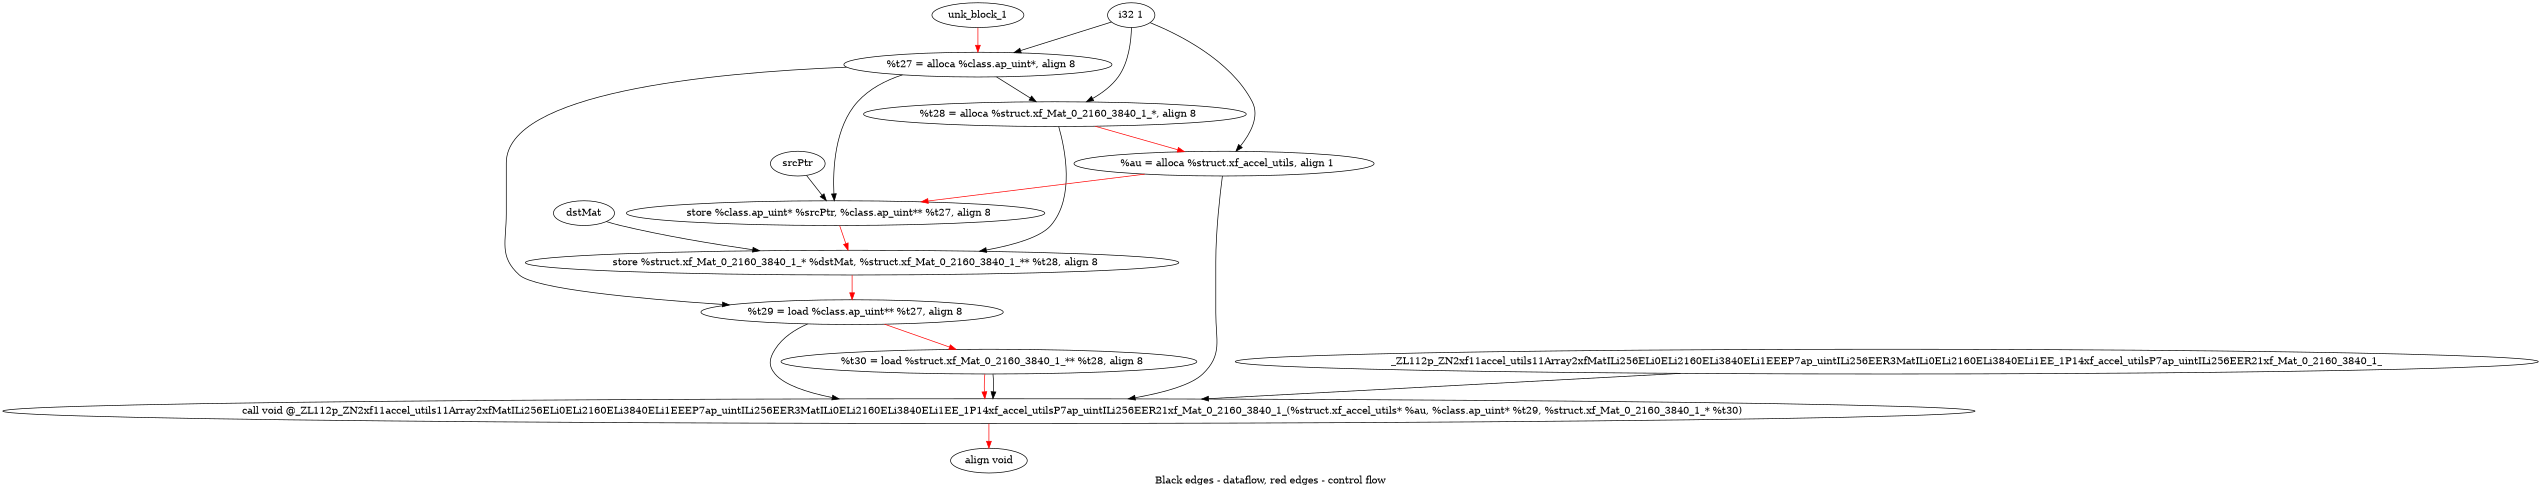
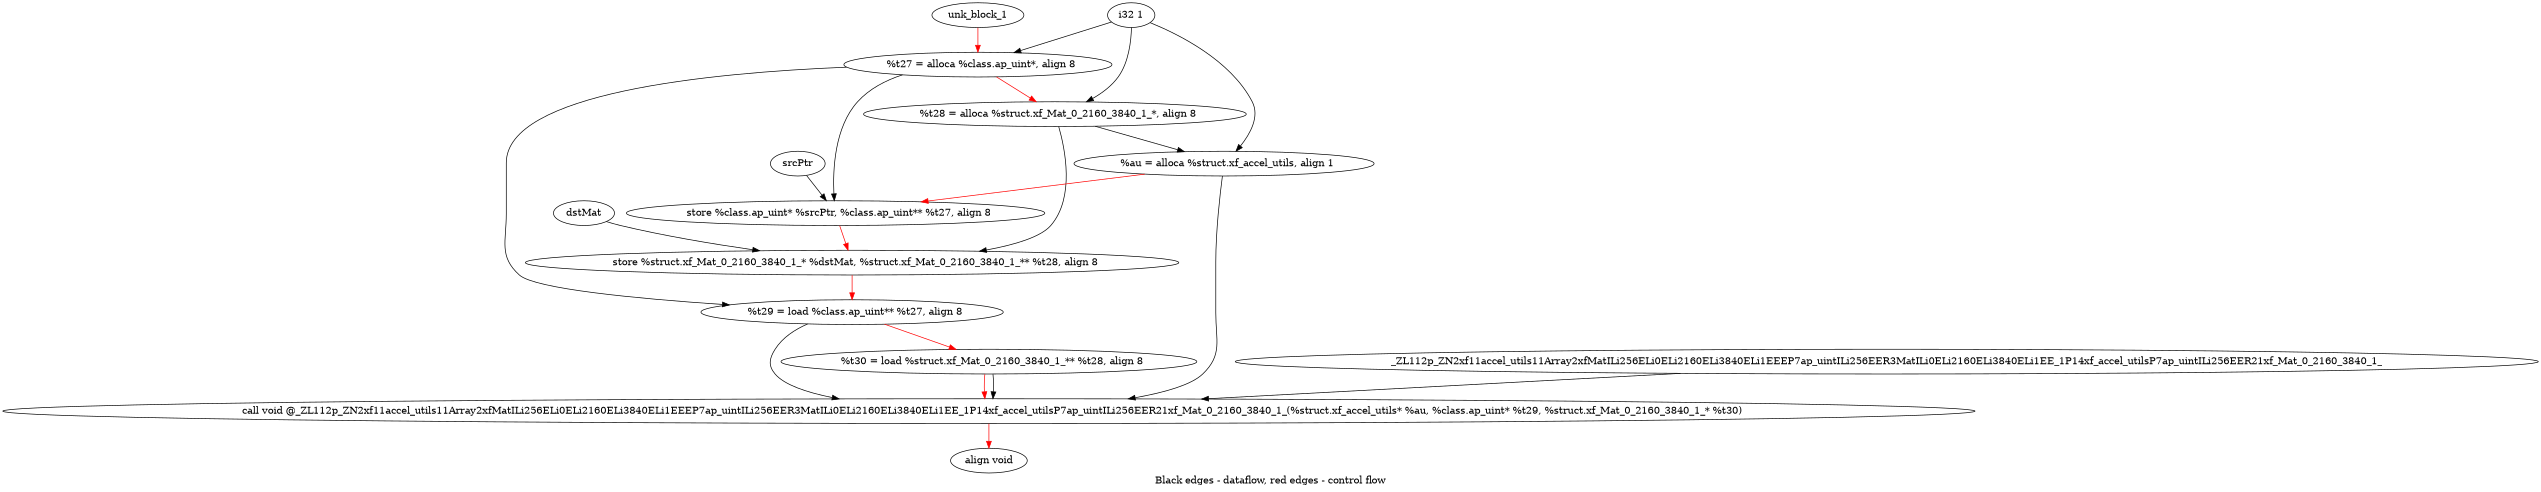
edge "%t27 = alloca %class.ap_uint*, align 8" -> "%t28 = alloca %struct.xf_Mat_0_2160_3840_1_*, align 8": color black -> red
edge "%t28 = alloca %struct.xf_Mat_0_2160_3840_1_*, align 8" -> "%au = alloca %struct.xf_accel_utils, align 1": color red -> black
